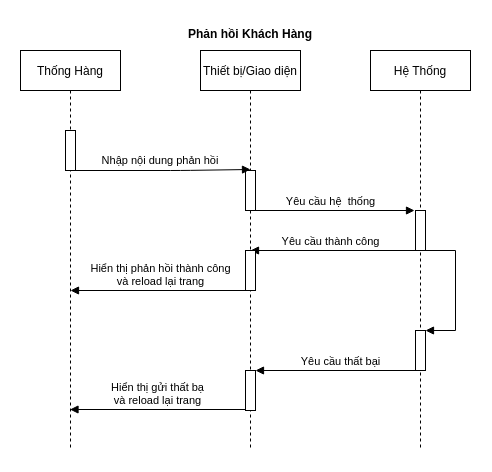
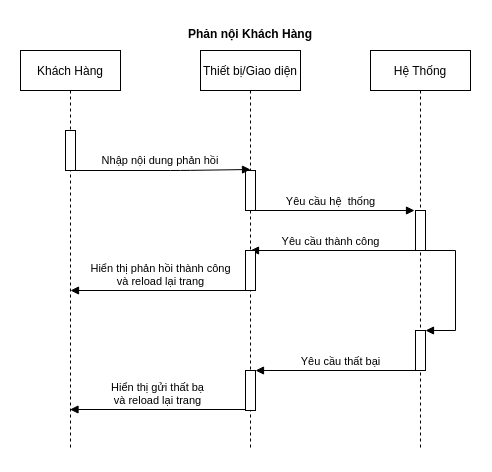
node "Phản hồi Khách Hàng": label "Phản hồi Khách Hàng" -> "Phản nội Khách Hàng"
node "Thống Hàng": label "Thống Hàng" -> "Khách Hàng"
